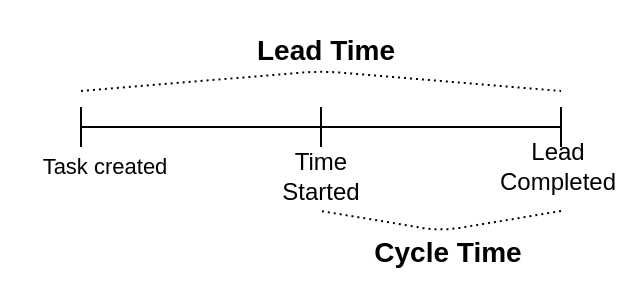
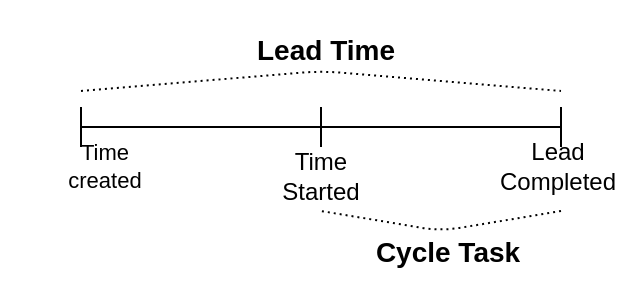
node "Task created": label "Task created" -> "Time created"
node "Cycle Time": label "Cycle Time" -> "Cycle Task"
